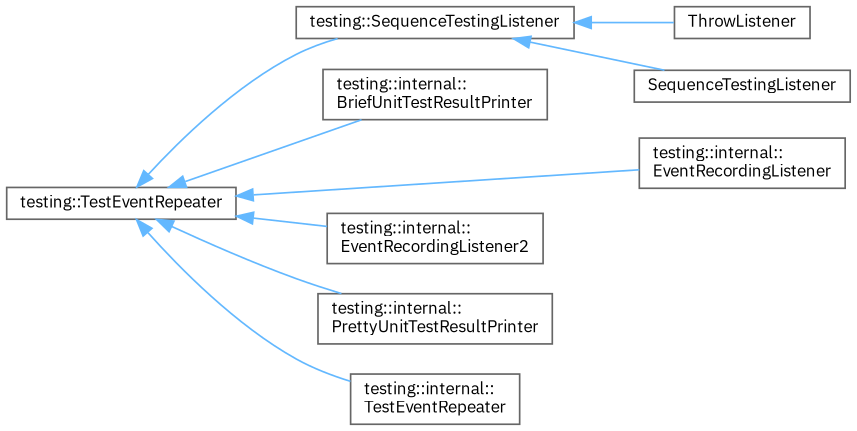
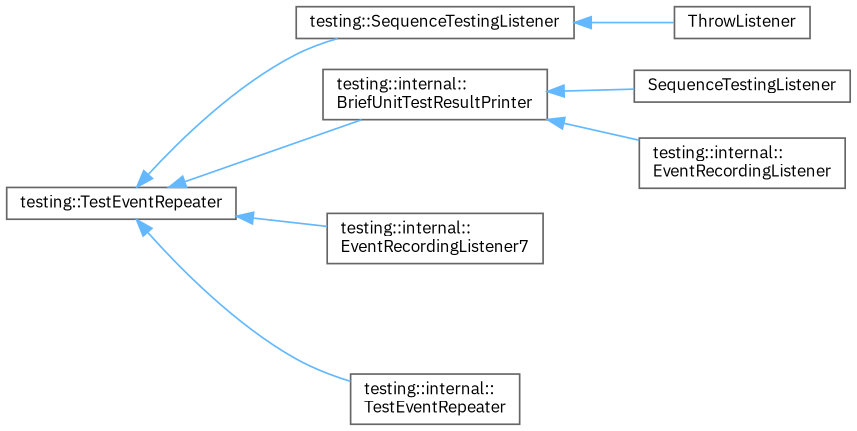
edge "SequenceTestingListener" -> "testing::SequenceTestingListener": now "SequenceTestingListener" -> "testing::internal:: BriefUnitTestResultPrinter"
edge "testing::internal:: EventRecordingListener" -> "testing::TestEventRepeater": now "testing::internal:: EventRecordingListener" -> "testing::internal:: BriefUnitTestResultPrinter"
node "testing::internal:: EventRecordingListener2": label "testing::internal:: EventRecordingListener2" -> "testing::internal:: EventRecordingListener7"
node "testing::internal:: PrettyUnitTestResultPrinter": removed
